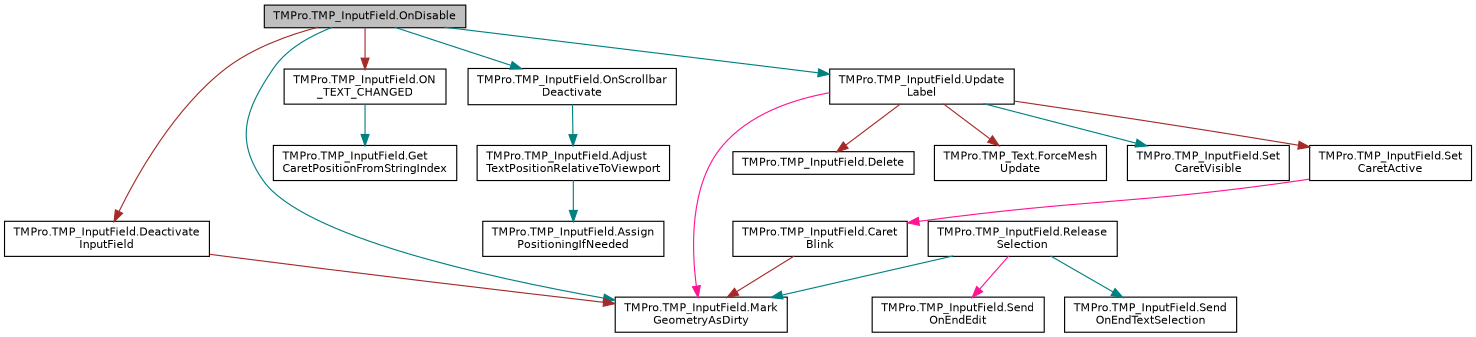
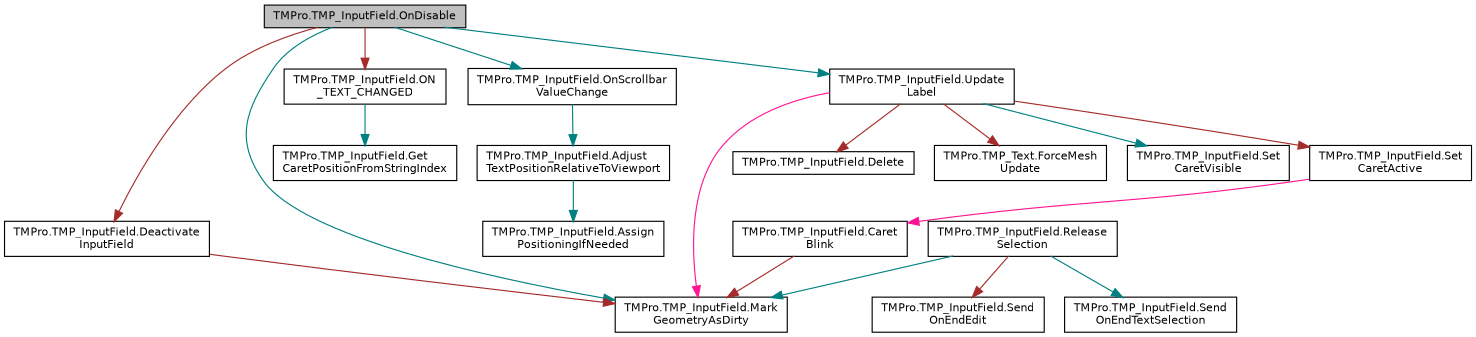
node "TMPro.TMP_InputField.OnScrollbar Deactivate": label "TMPro.TMP_InputField.OnScrollbar Deactivate" -> "TMPro.TMP_InputField.OnScrollbar ValueChange"
edge "TMPro.TMP_InputField.Release Selection" -> "TMPro.TMP_InputField.Send OnEndEdit": color deeppink -> brown
